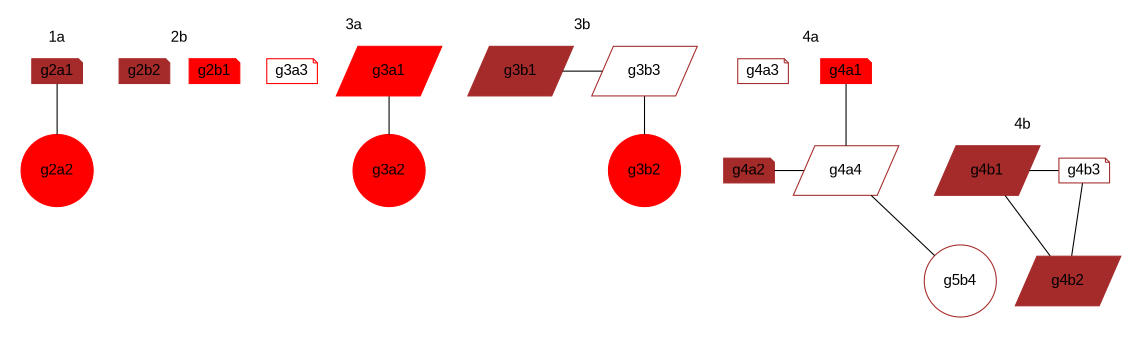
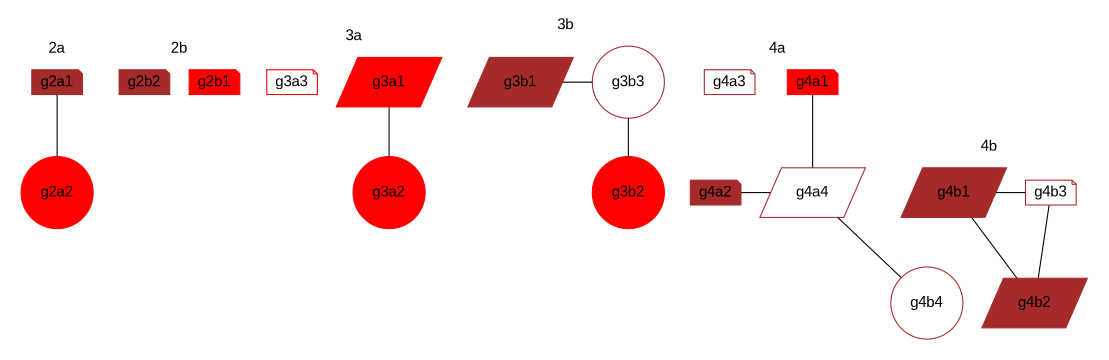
cluster "1a": label "1a" -> "2a"
node "g3b3": shape parallelogram -> circle
node "g5b4": label "g5b4" -> "g4b4"
